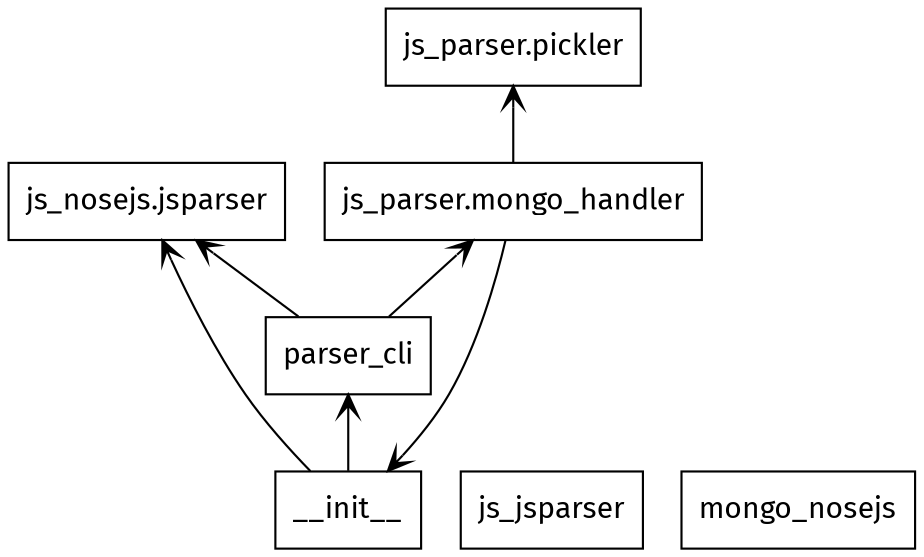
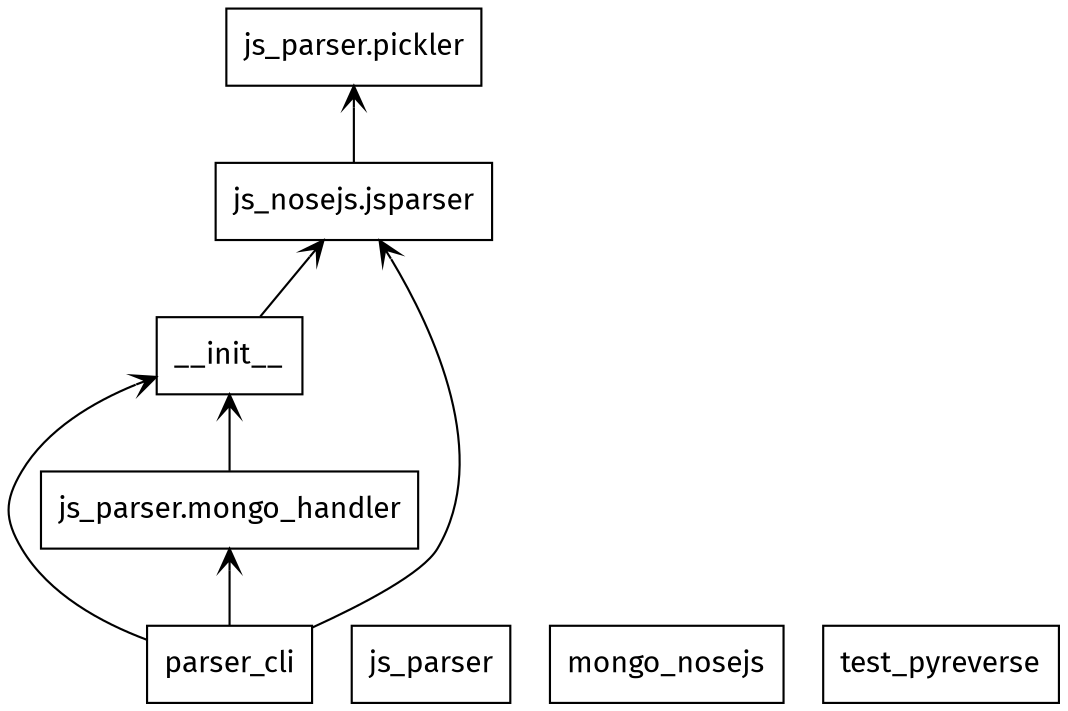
edge "js_parser.mongo_handler" -> "js_parser.pickler": now "js_nosejs.jsparser" -> "js_parser.pickler"
edge "__init__" -> "parser_cli": reversed
node "js_jsparser": label "js_jsparser" -> "js_parser"
node "test_pyreverse": added
